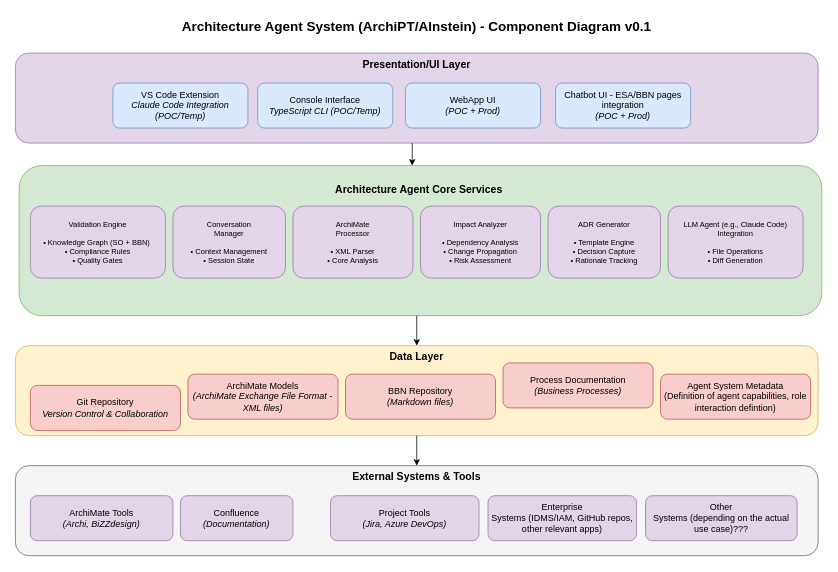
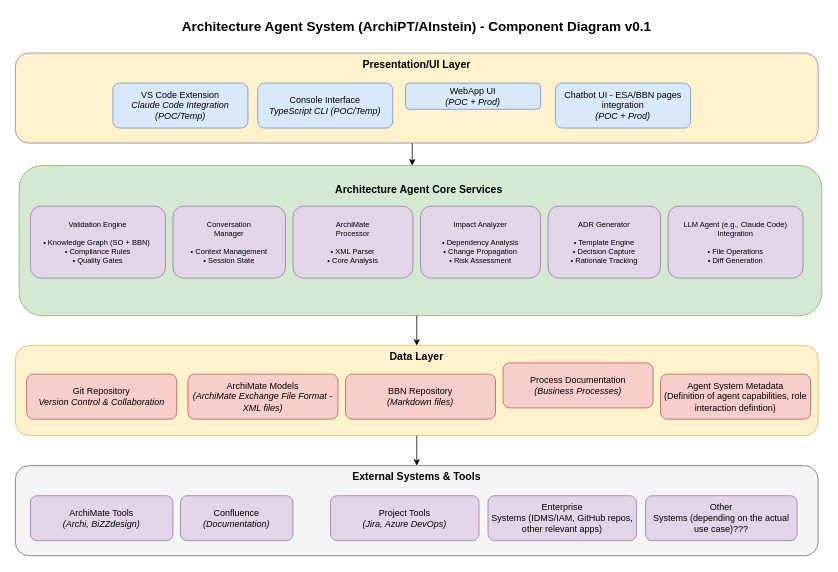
node "Presentation/UI Layer": fillcolor #e1d5e7 -> #fff2cc
node "WebApp UI (POC + Prod)": size 135x45 -> 135x26
node "Git Repository Version Control & Collaboration": moved (105, 408) -> (102, 396)
